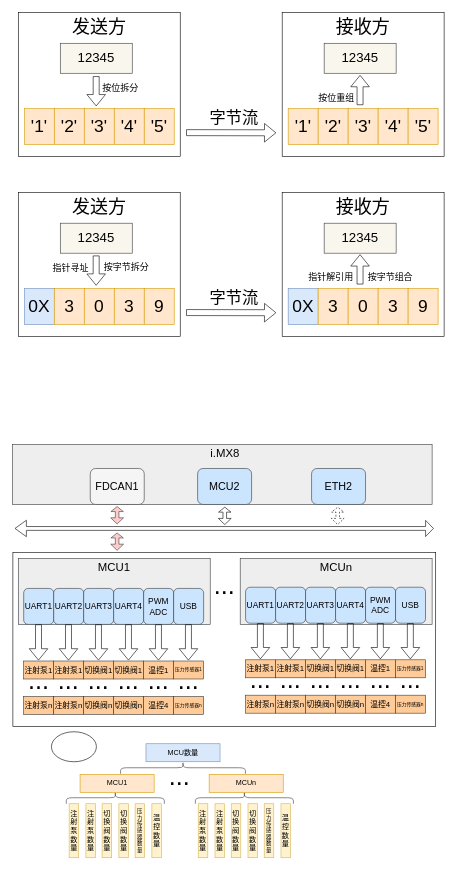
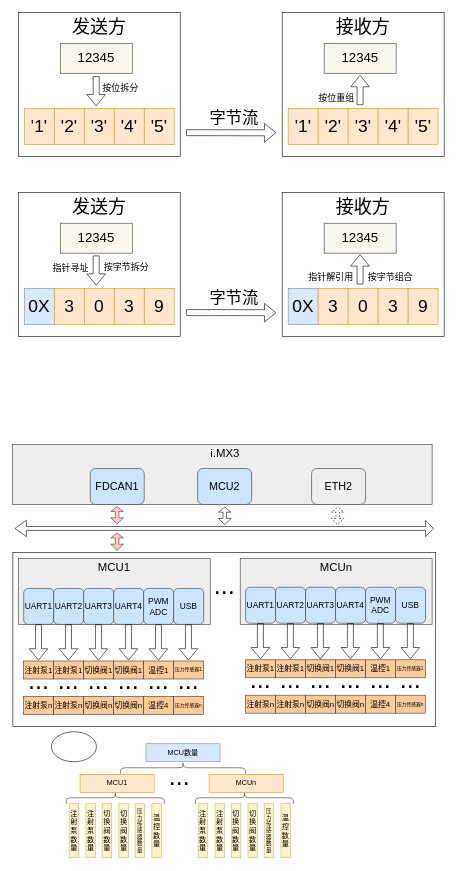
node "i.MX8": label "i.MX8" -> "i.MX3"
node "FDCAN1": fillcolor #f5f5f5 -> #cce5ff
node "ETH2": fillcolor #cce5ff -> #eeeeee
